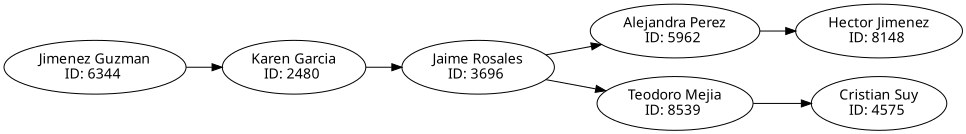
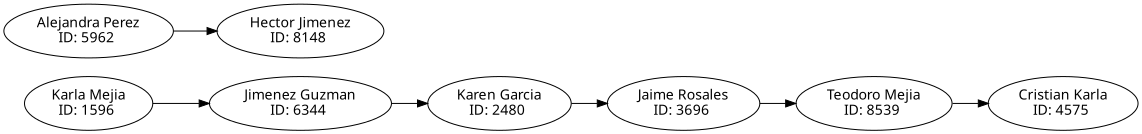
edge "Jaime Rosales ID: 3696" -> "Alejandra Perez ID: 5962": removed
node "Karla Mejia ID: 1596": added
node "Cristian Suy ID: 4575": label "Cristian Suy ID: 4575" -> "Cristian Karla ID: 4575"
